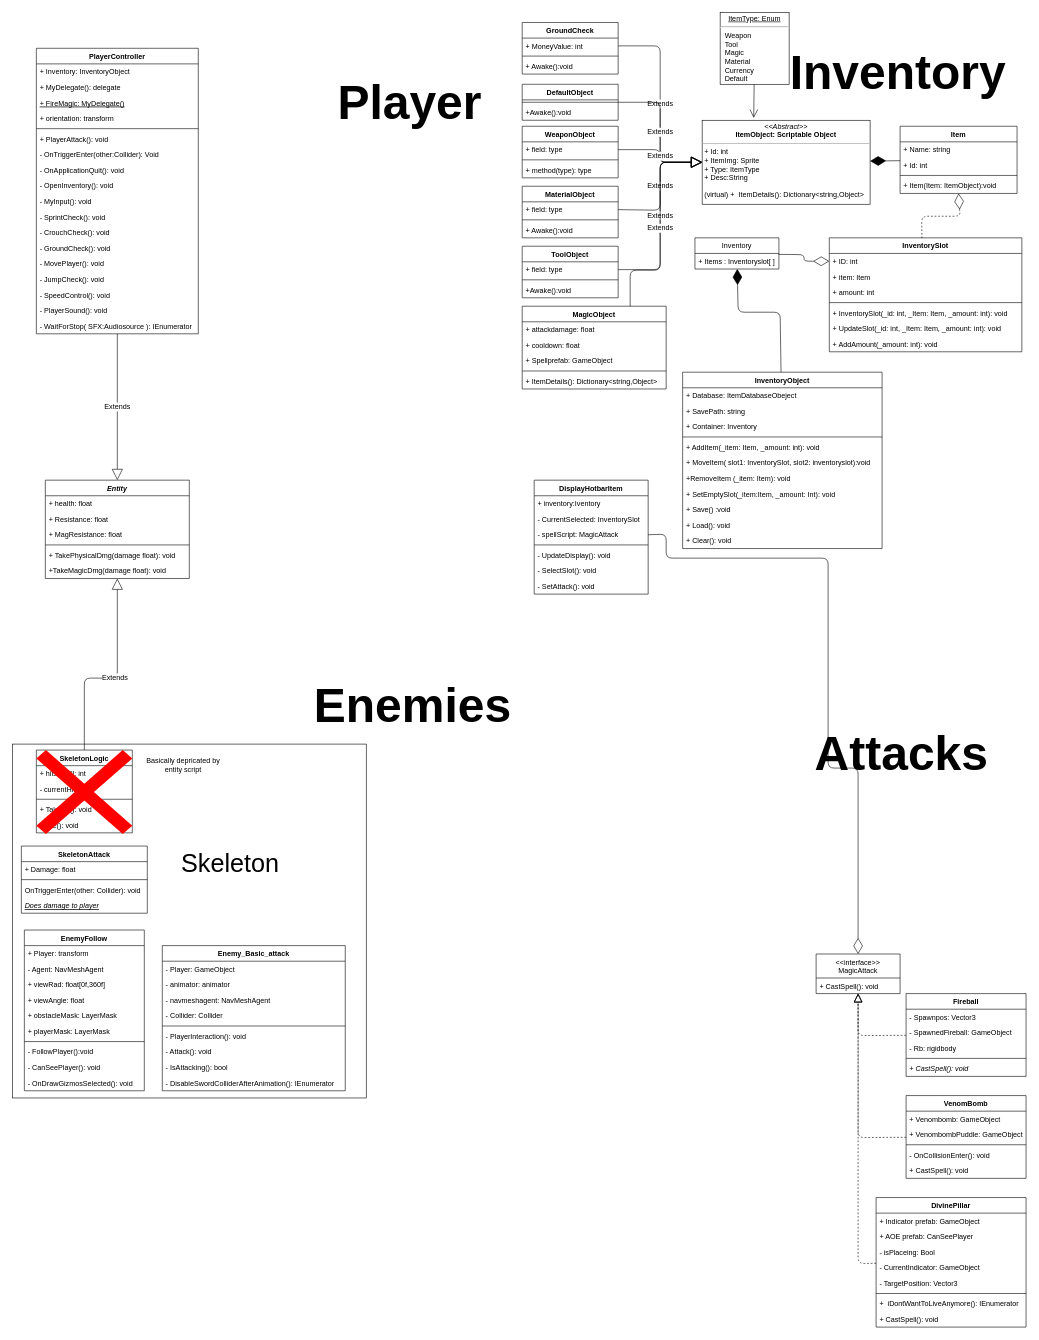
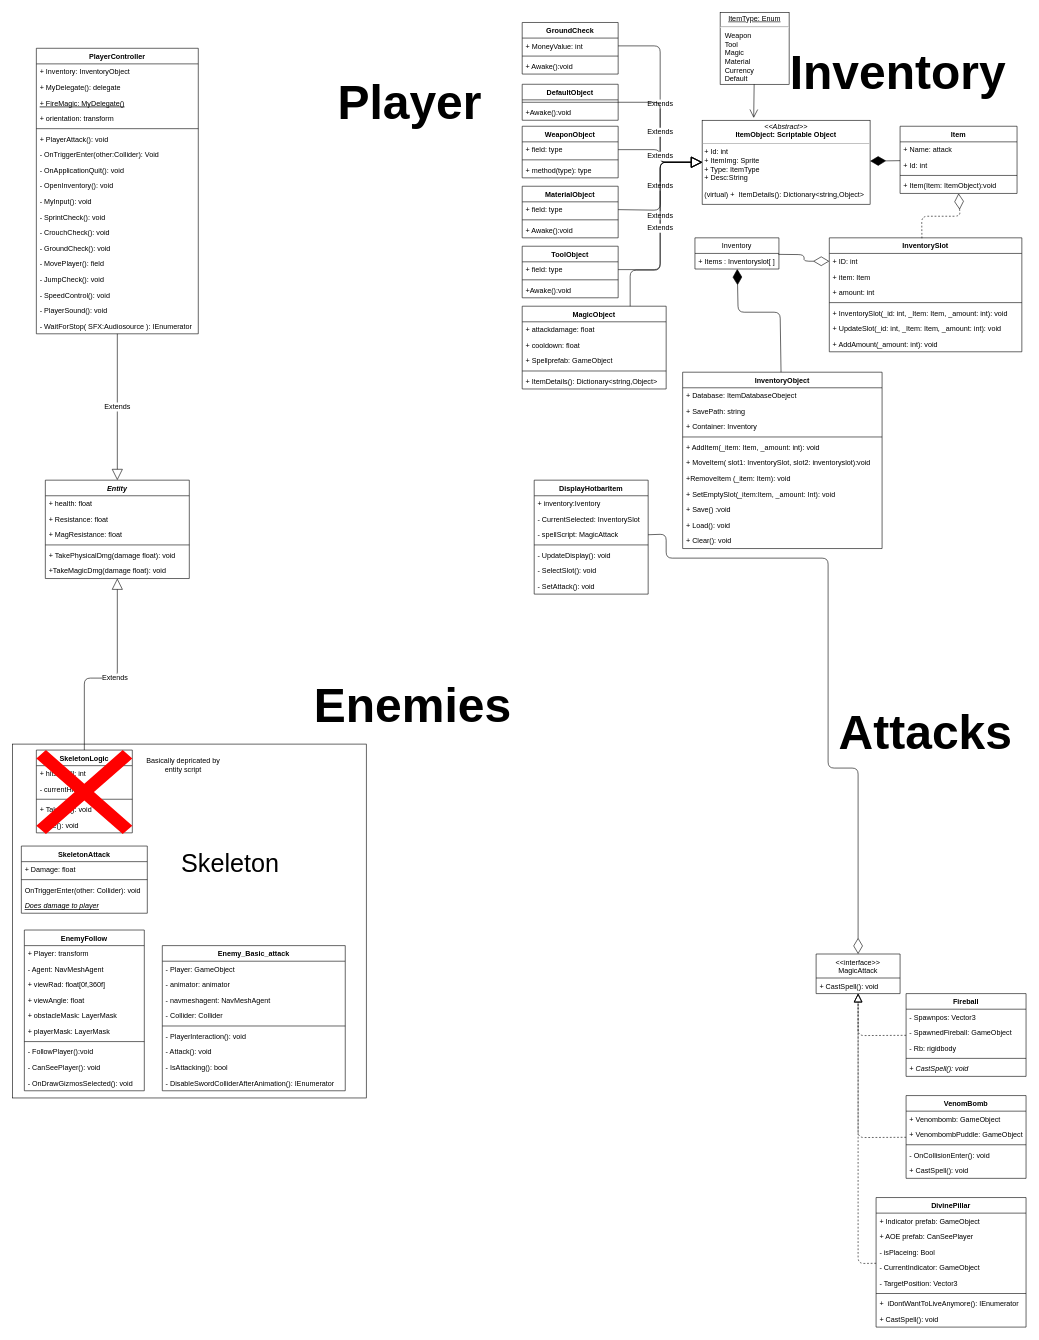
node "+ Name: string": label "+ Name: string" -> "+ Name: attack"
node "- MovePlayer(): void": label "- MovePlayer(): void" -> "- MovePlayer(): field"
node "Attacks": moved (902, 745) -> (926, 724)
